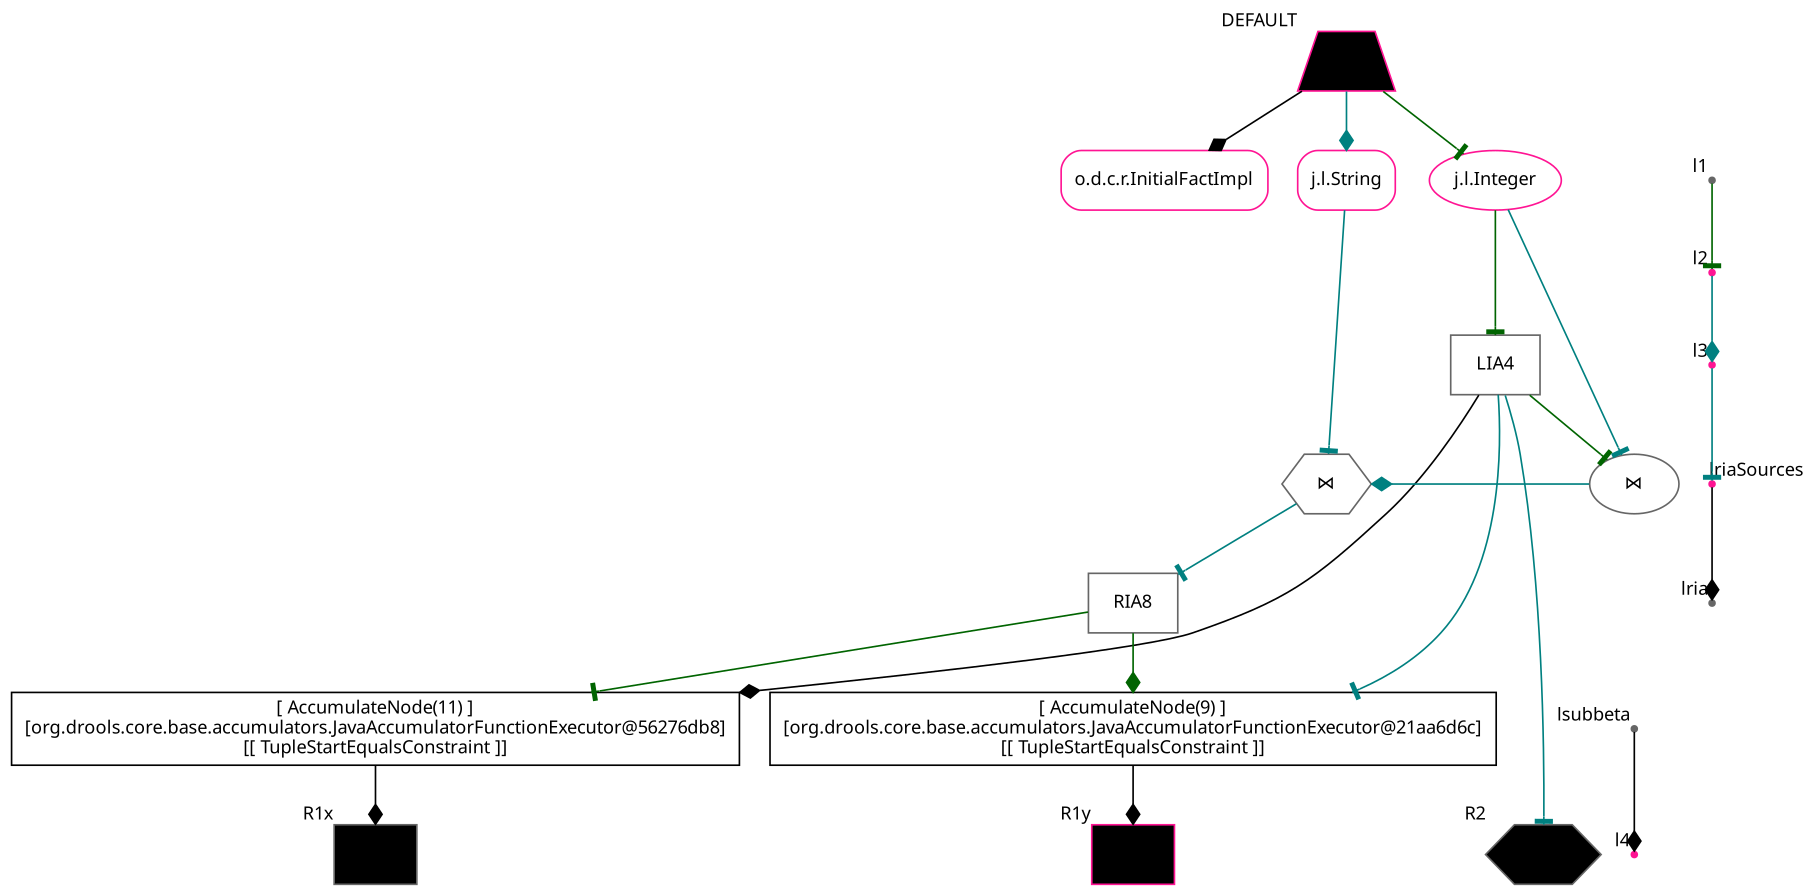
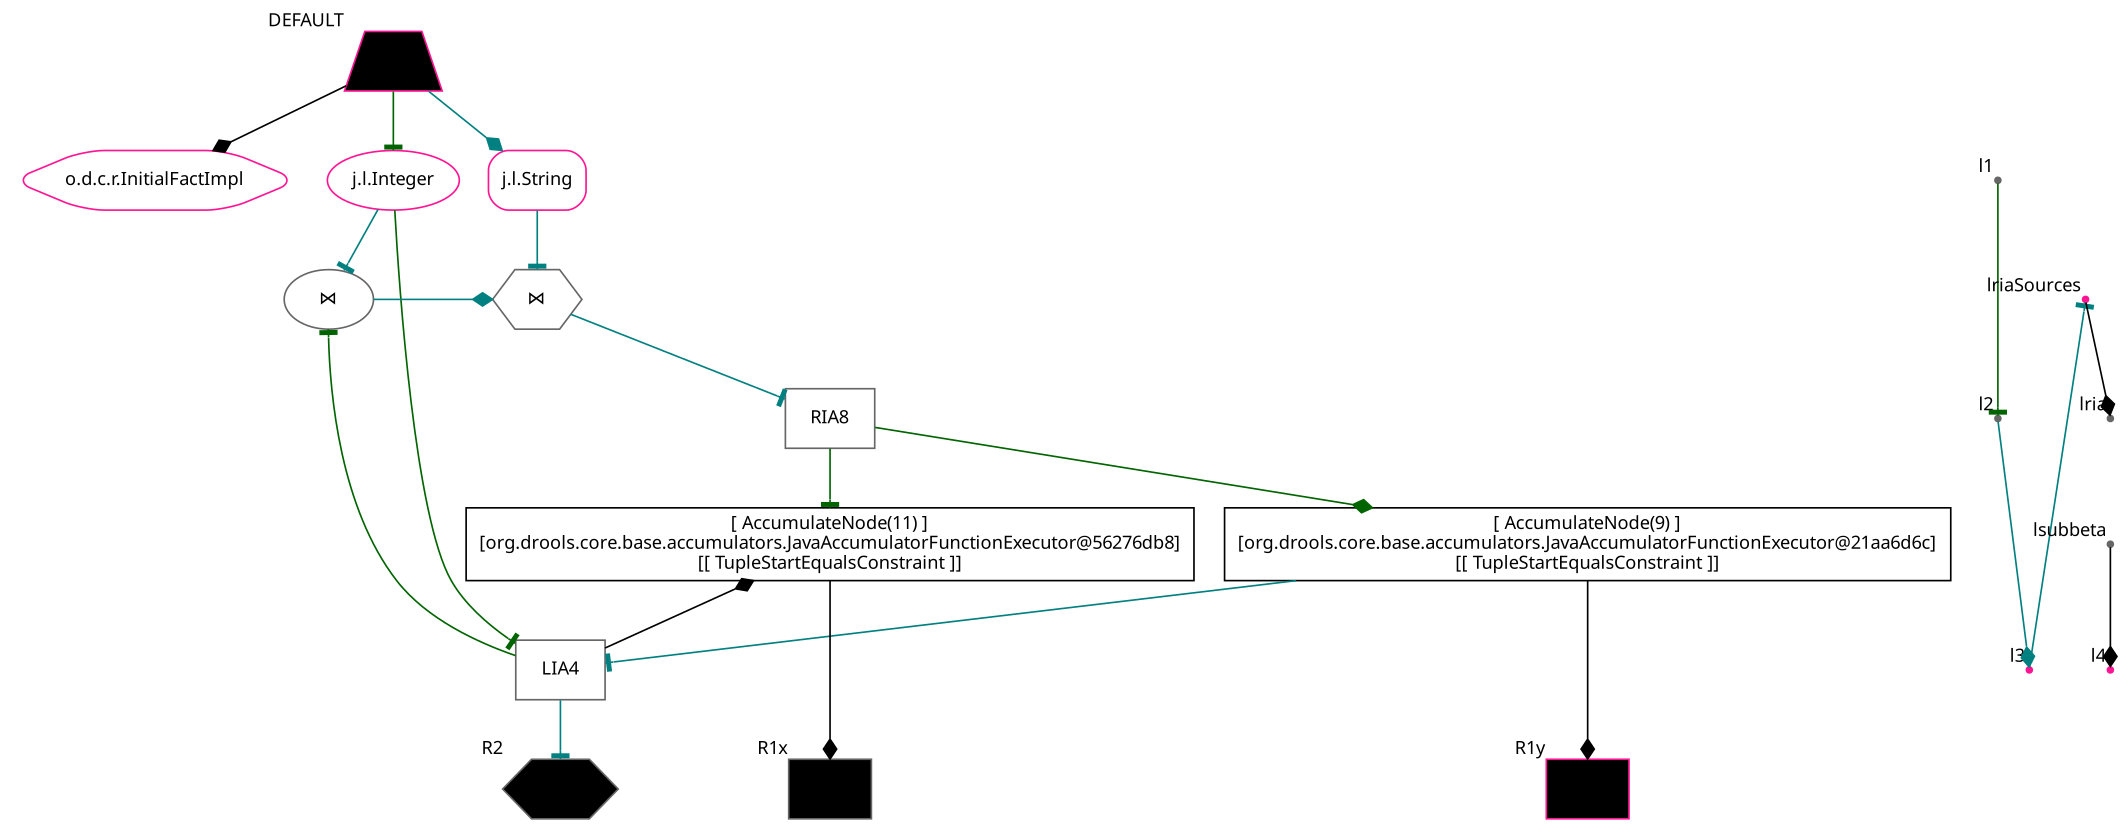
node "o.d.c.r.InitialFactImpl": shape box -> hexagon
node "l2": color deeppink -> gray40
edge "LIA4" -> "[ AccumulateNode(9) ]": reversed
